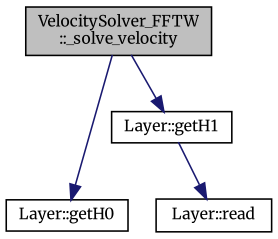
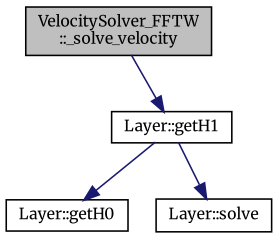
edge "VelocitySolver_FFTW ::_solve_velocity" -> "Layer::getH0": now "Layer::getH1" -> "Layer::getH0"
node "Layer::read": label "Layer::read" -> "Layer::solve"
